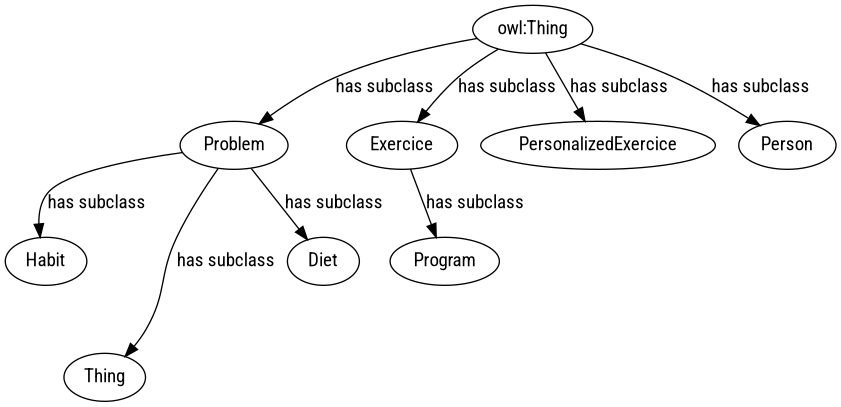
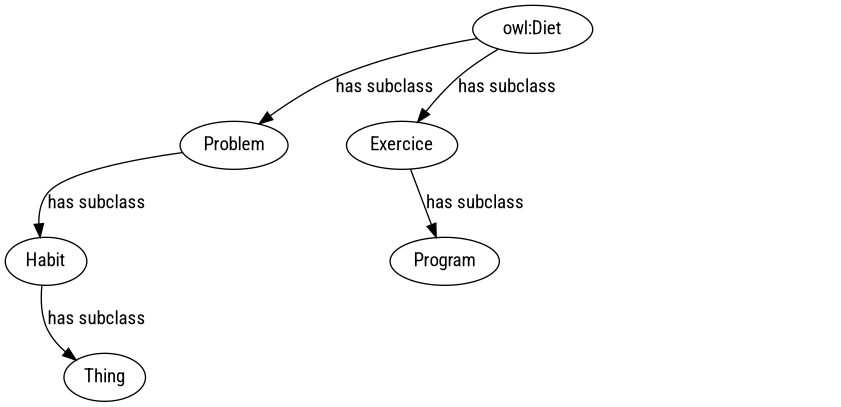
node "owl:Thing": label "owl:Thing" -> "owl:Diet"
node "PersonalizedExercice": removed
node "Person": removed
edge "Problem" -> "Thing": now "Habit" -> "Thing"
node "Diet": removed
